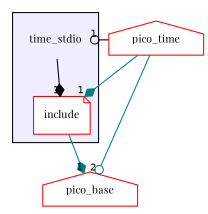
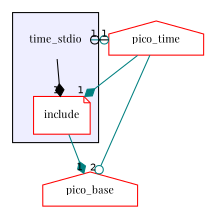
edge "time_stdio" -> "pico_time": added
